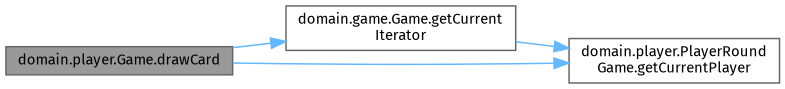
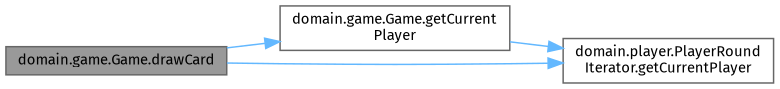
node "domain.game.Game.getCurrent Iterator": label "domain.game.Game.getCurrent Iterator" -> "domain.game.Game.getCurrent Player"
node "domain.player.Game.drawCard": label "domain.player.Game.drawCard" -> "domain.game.Game.drawCard"
node "domain.player.PlayerRound Game.getCurrentPlayer": label "domain.player.PlayerRound Game.getCurrentPlayer" -> "domain.player.PlayerRound Iterator.getCurrentPlayer"
